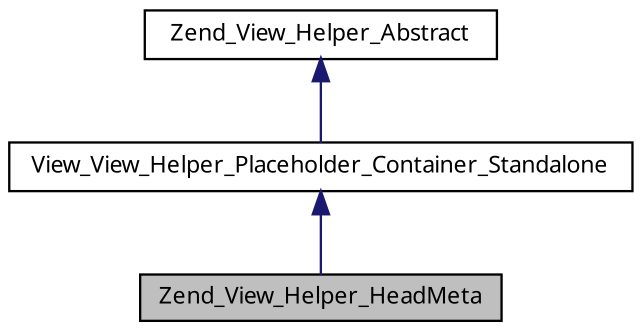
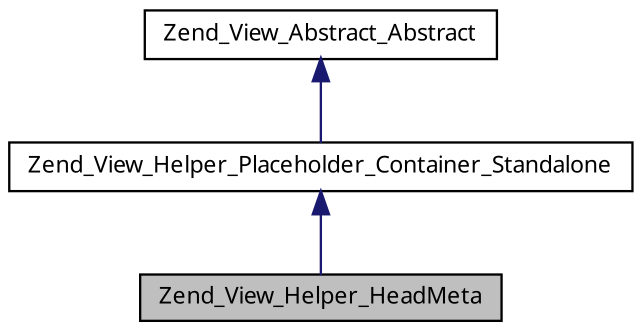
node "Zend_View_Helper_Abstract": label "Zend_View_Helper_Abstract" -> "Zend_View_Abstract_Abstract"
node "View_View_Helper_Placeholder_Container_Standalone": label "View_View_Helper_Placeholder_Container_Standalone" -> "Zend_View_Helper_Placeholder_Container_Standalone"
